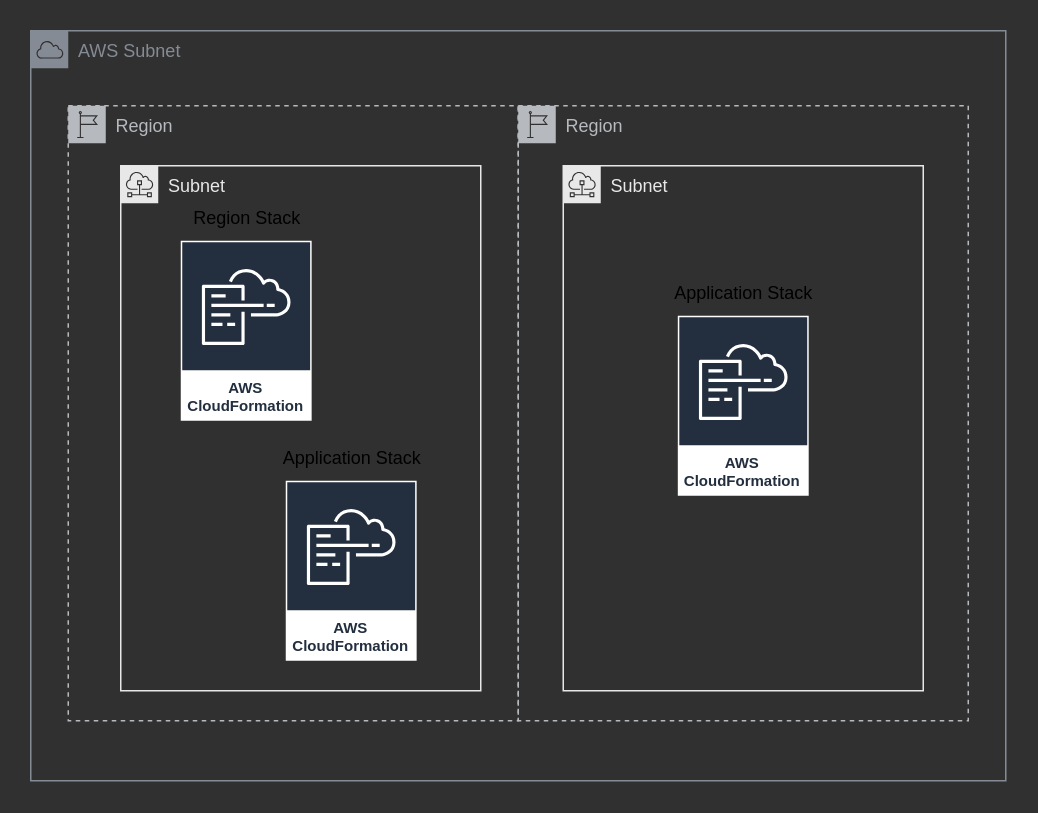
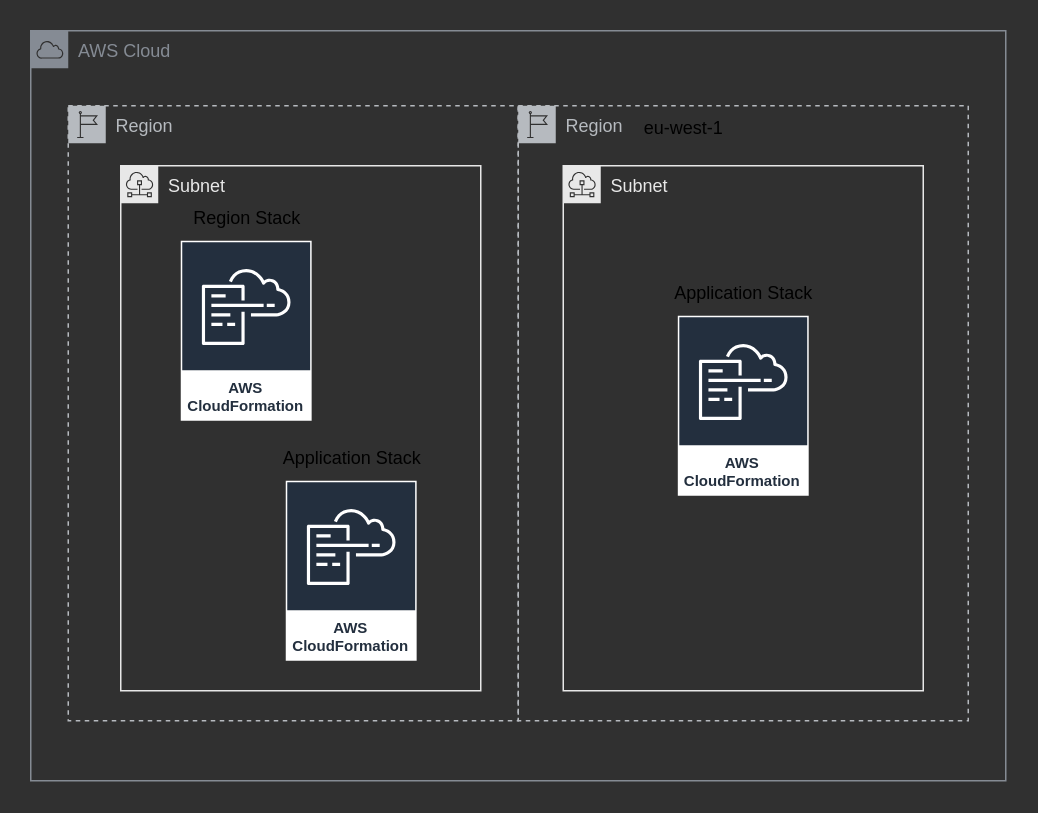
node "AWS Subnet": label "AWS Subnet" -> "AWS Cloud"
node "eu-west-1": added
